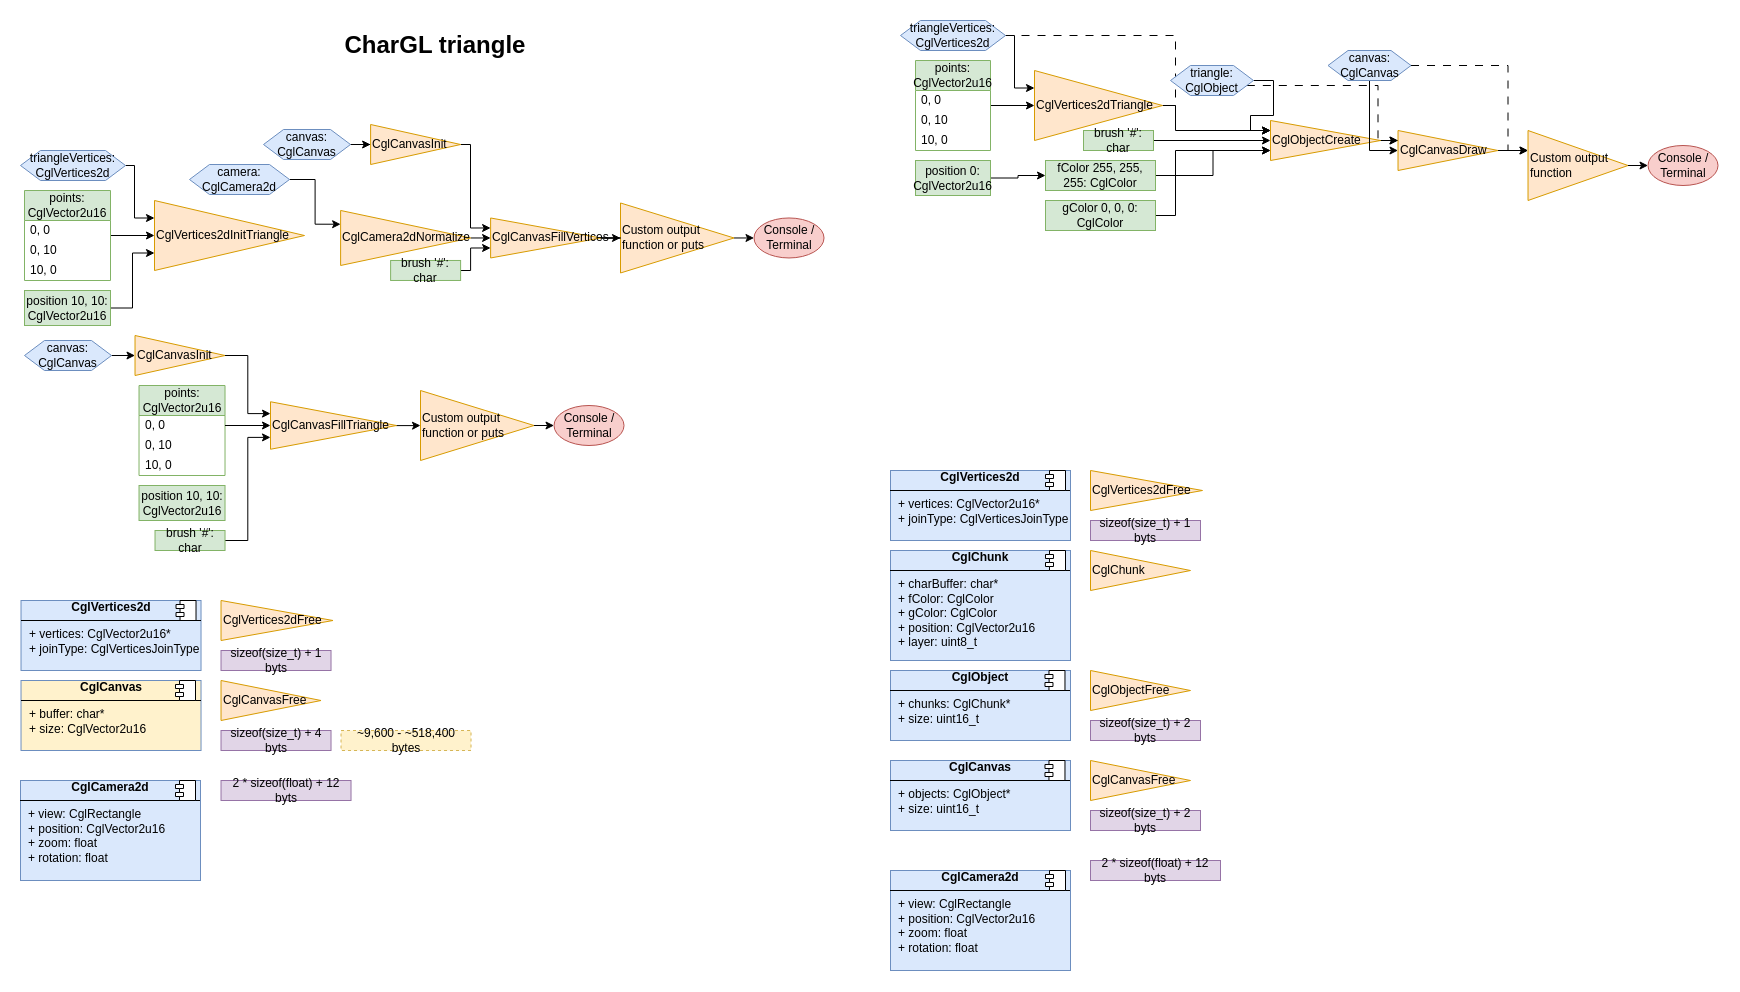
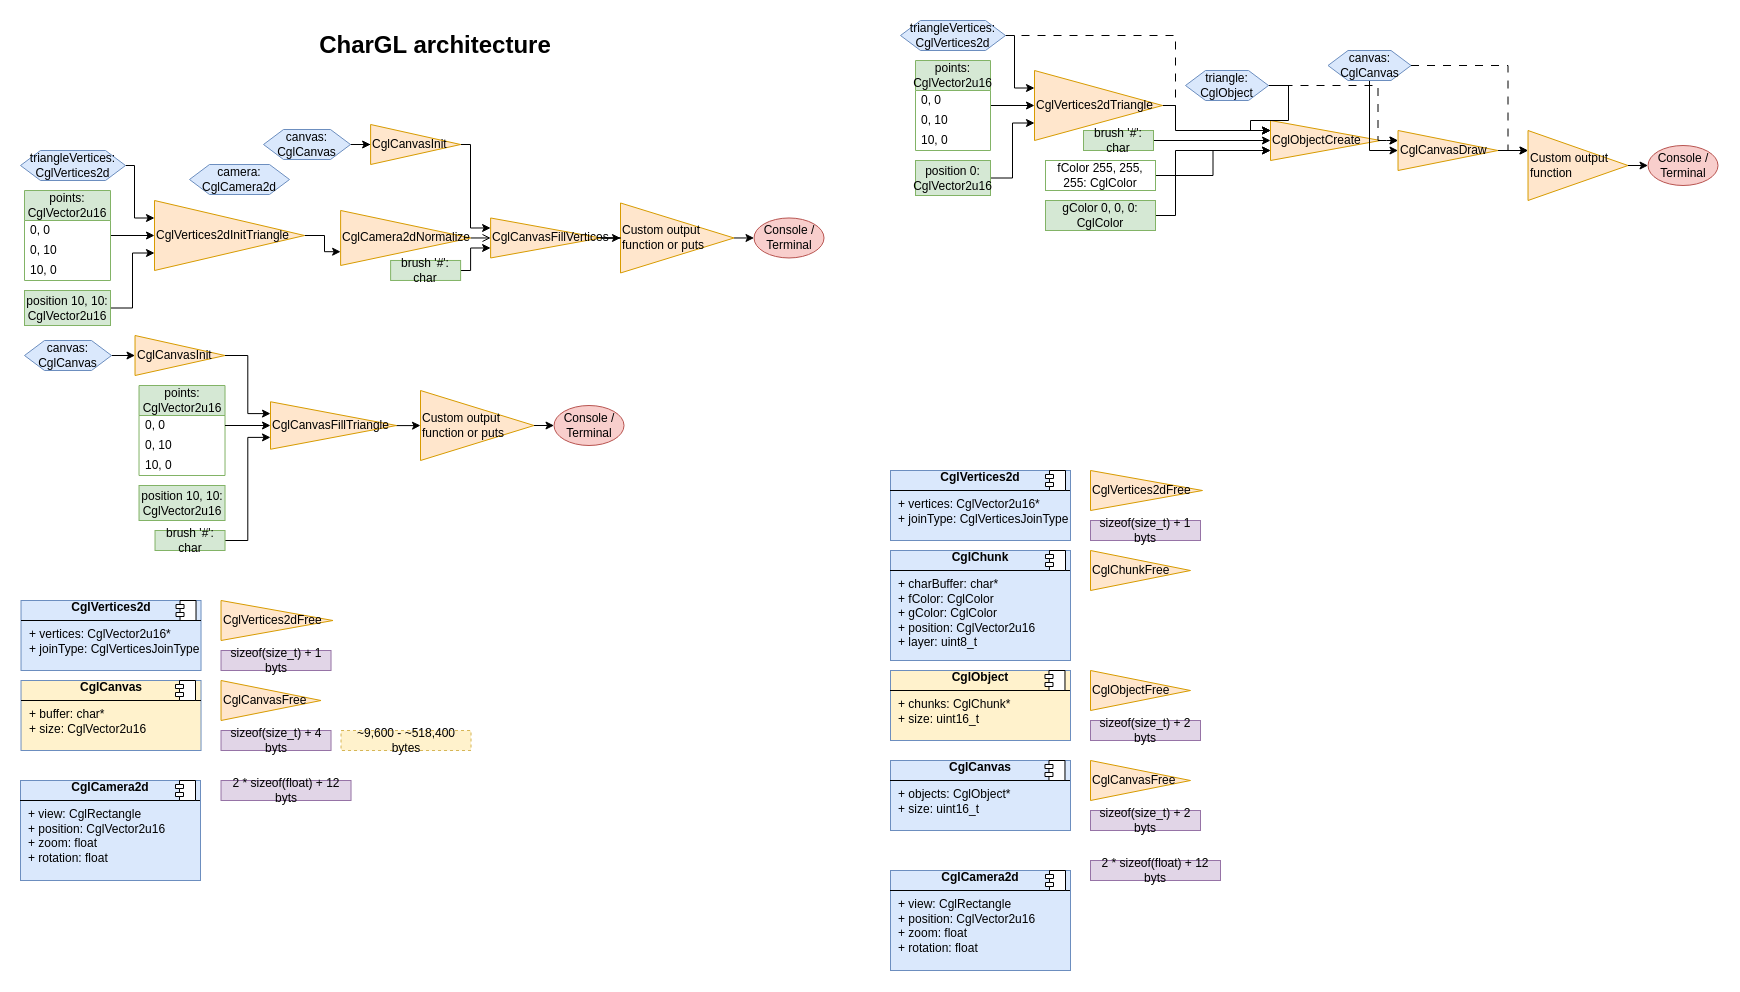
node "CharGL triangle": label "CharGL triangle" -> "CharGL architecture"
node "triangle: CglObject": moved (1212, 81) -> (1227, 86)
edge "CglObjectCreate" -> "CglCanvasDraw": style solid -> dashed
edge "position 0: CglVector2u16" -> "fColor 255, 255, 255: CglColor": now "position 0: CglVector2u16" -> "CglVertices2dTriangle"
node "fColor 255, 255, 255: CglColor": fillcolor #d5e8d4 -> #ffffff
edge "camera: CglCamera2d" -> "CglCamera2dNormalize": removed
edge "CglVertices2dInitTriangle" -> "CglCamera2dNormalize": added
edge "CglCamera2dNormalize" -> "CglCanvasFillVertices": arrowhead classic -> open
node "CglChunk": label "CglChunk" -> "CglChunkFree"
node "CglObject + chunks: CglChunk* + size: uint16_t": fillcolor #dae8fc -> #fff2cc
